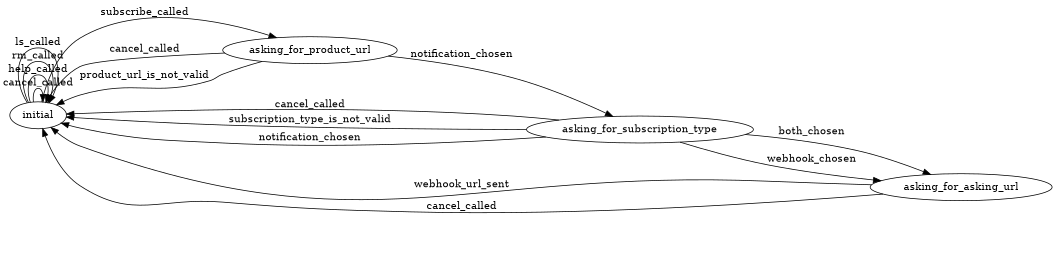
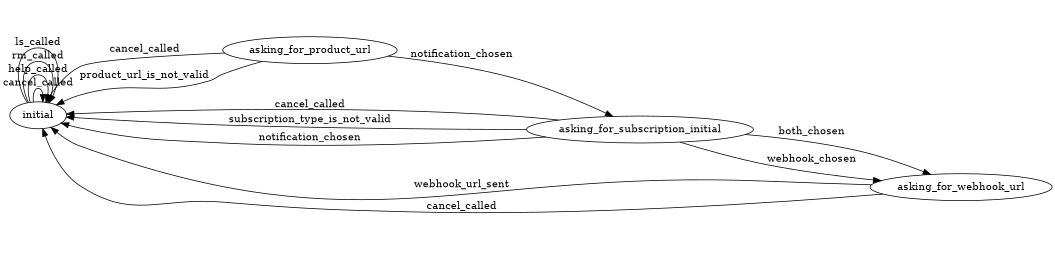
edge "initial" -> "asking_for_product_url": removed, label "subscribe_called"
node "asking_for_subscription_type": label "asking_for_subscription_type" -> "asking_for_subscription_initial"
node "asking_for_asking_url": label "asking_for_asking_url" -> "asking_for_webhook_url"
